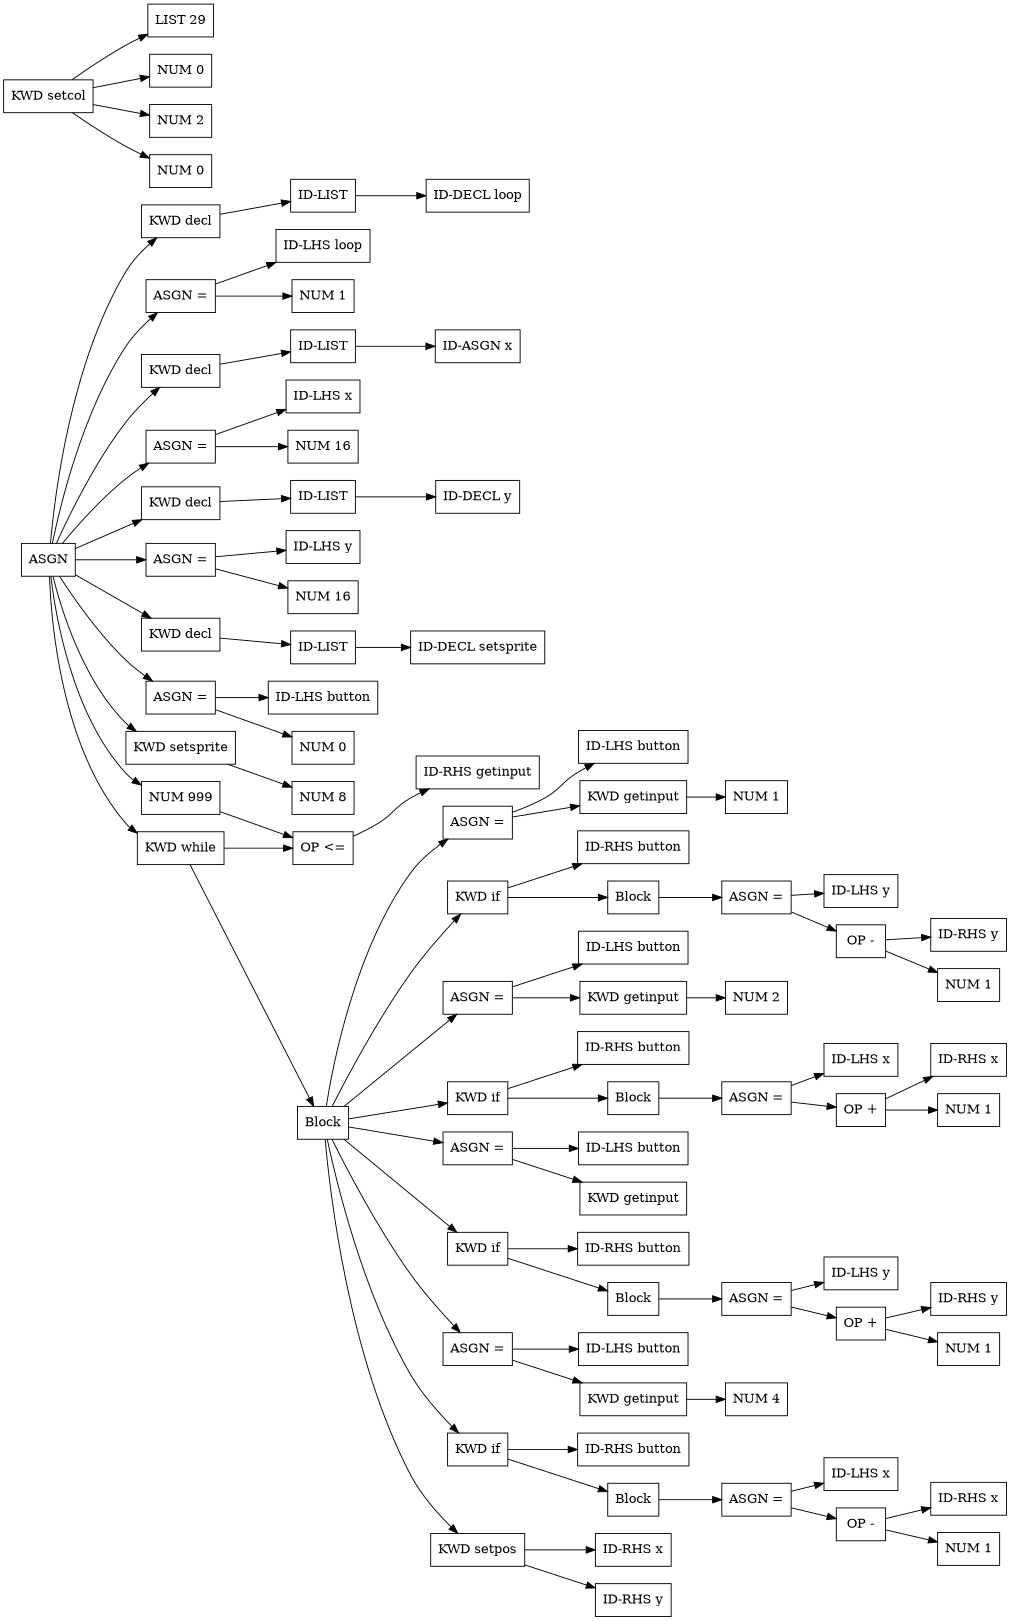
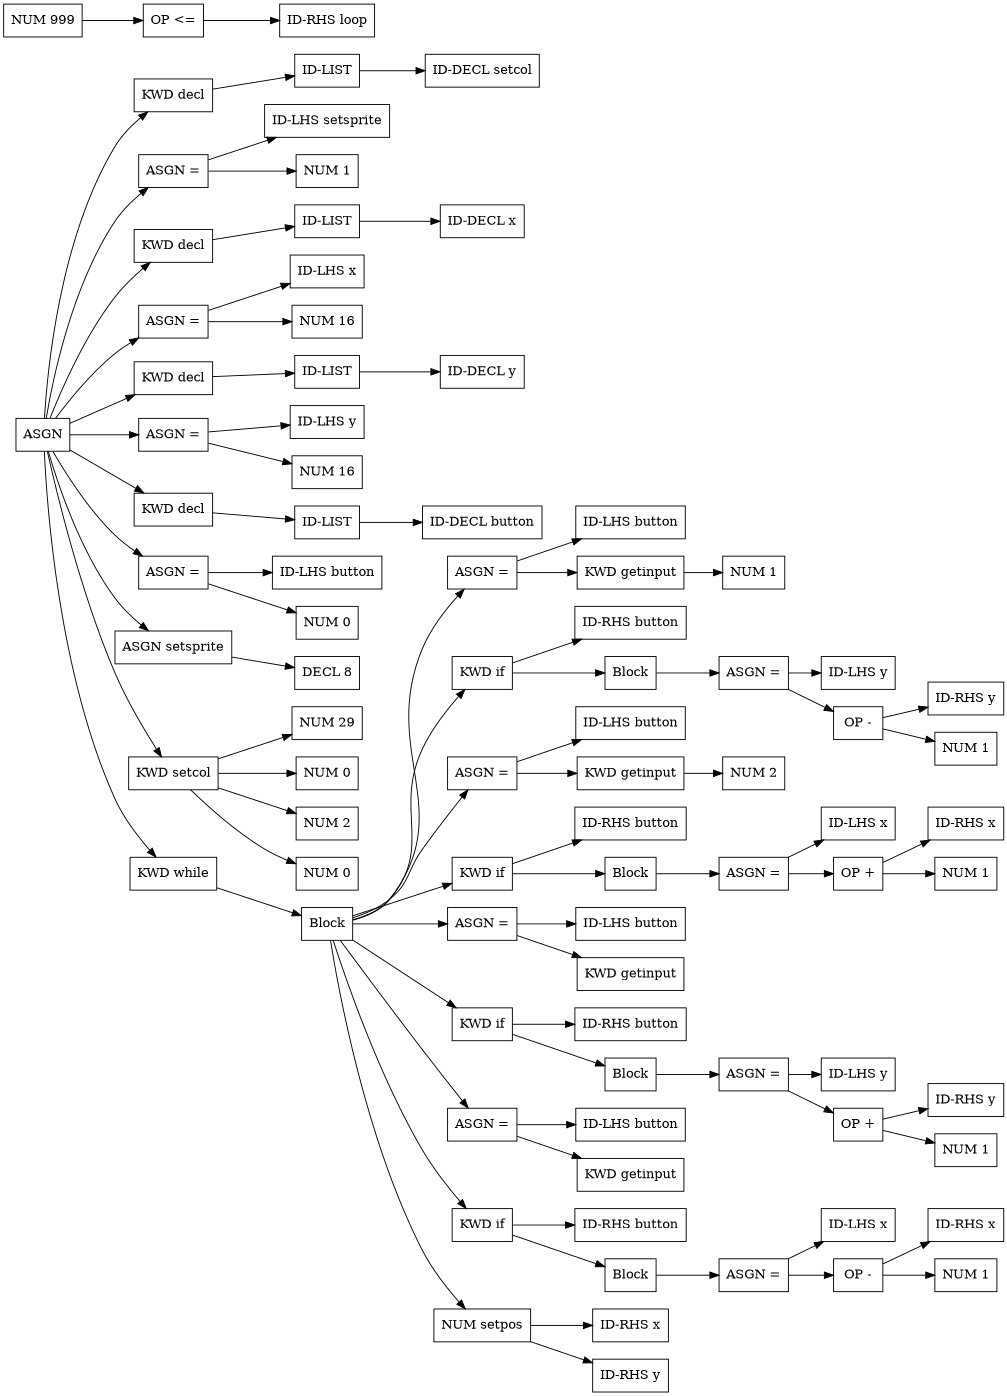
node "LIST 29": label "LIST 29" -> "NUM 29"
node "ID-DECL loop": label "ID-DECL loop" -> "ID-DECL setcol"
node "ID-LHS loop": label "ID-LHS loop" -> "ID-LHS setsprite"
node "ID-ASGN x": label "ID-ASGN x" -> "ID-DECL x"
node "ID-DECL setsprite": label "ID-DECL setsprite" -> "ID-DECL button"
edge "ASGN" -> "NUM 999": now "ASGN" -> "KWD setcol"
node "KWD setsprite": label "KWD setsprite" -> "ASGN setsprite"
node "ID-RHS getinput": label "ID-RHS getinput" -> "ID-RHS loop"
node "NUM 8": label "NUM 8" -> "DECL 8"
edge "KWD while" -> "OP <=": removed
node "NUM 4": removed
node "KWD setpos": label "KWD setpos" -> "NUM setpos"
